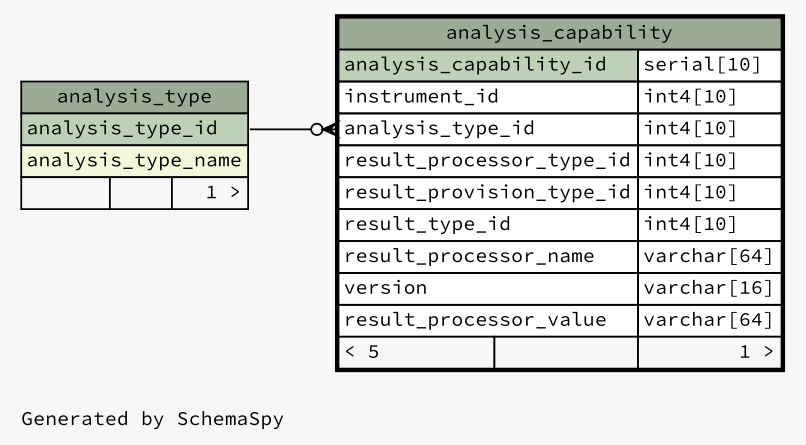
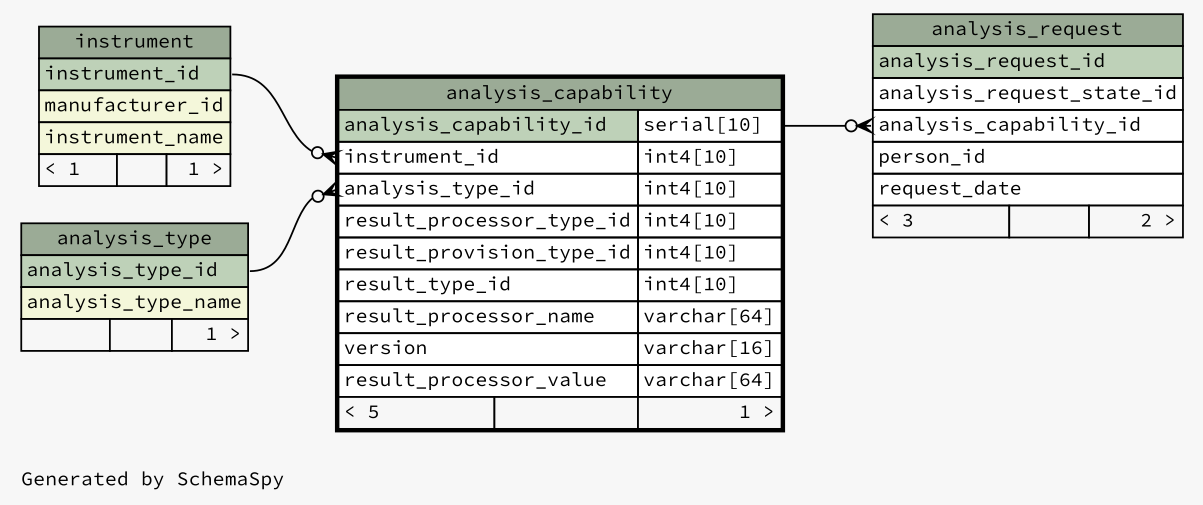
node "instrument": added
node "analysis_request": added
